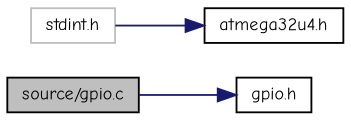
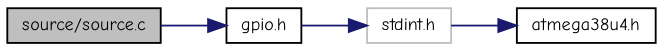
node "atmega32u4.h": label "atmega32u4.h" -> "atmega38u4.h"
edge "gpio.h" -> "stdint.h": added
node "source/gpio.c": label "source/gpio.c" -> "source/source.c"
